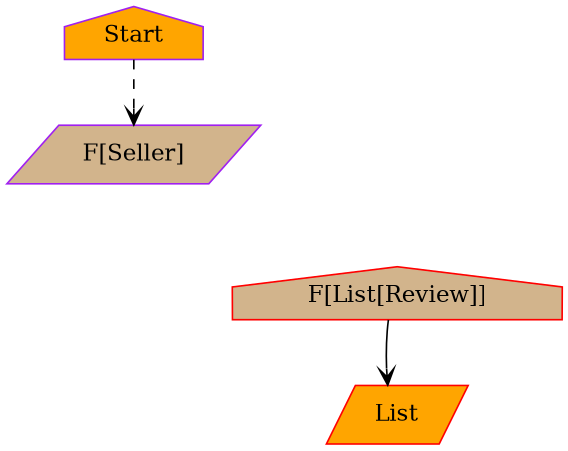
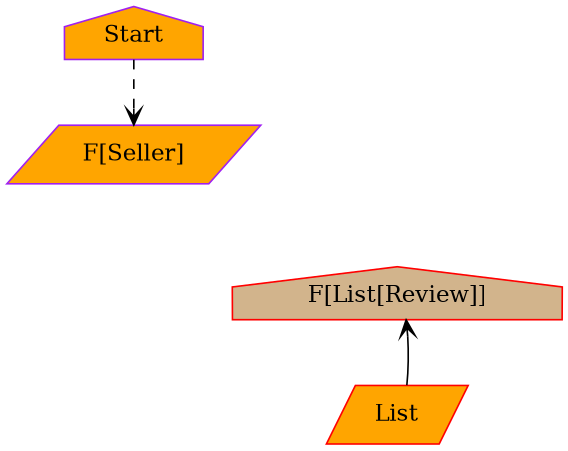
node "F[Seller]": fillcolor tan -> orange
edge "F[List[Review]]" -> "List": reversed
